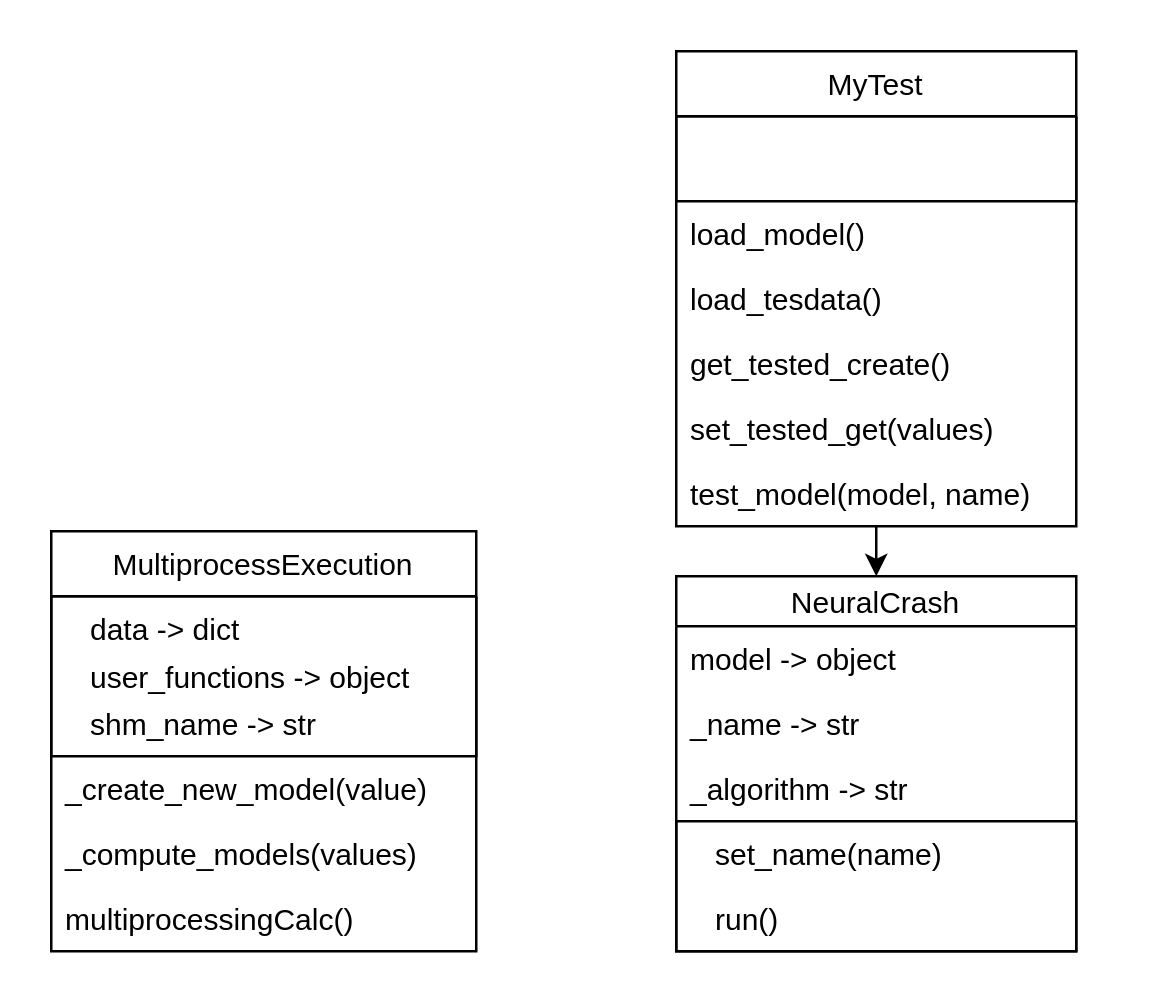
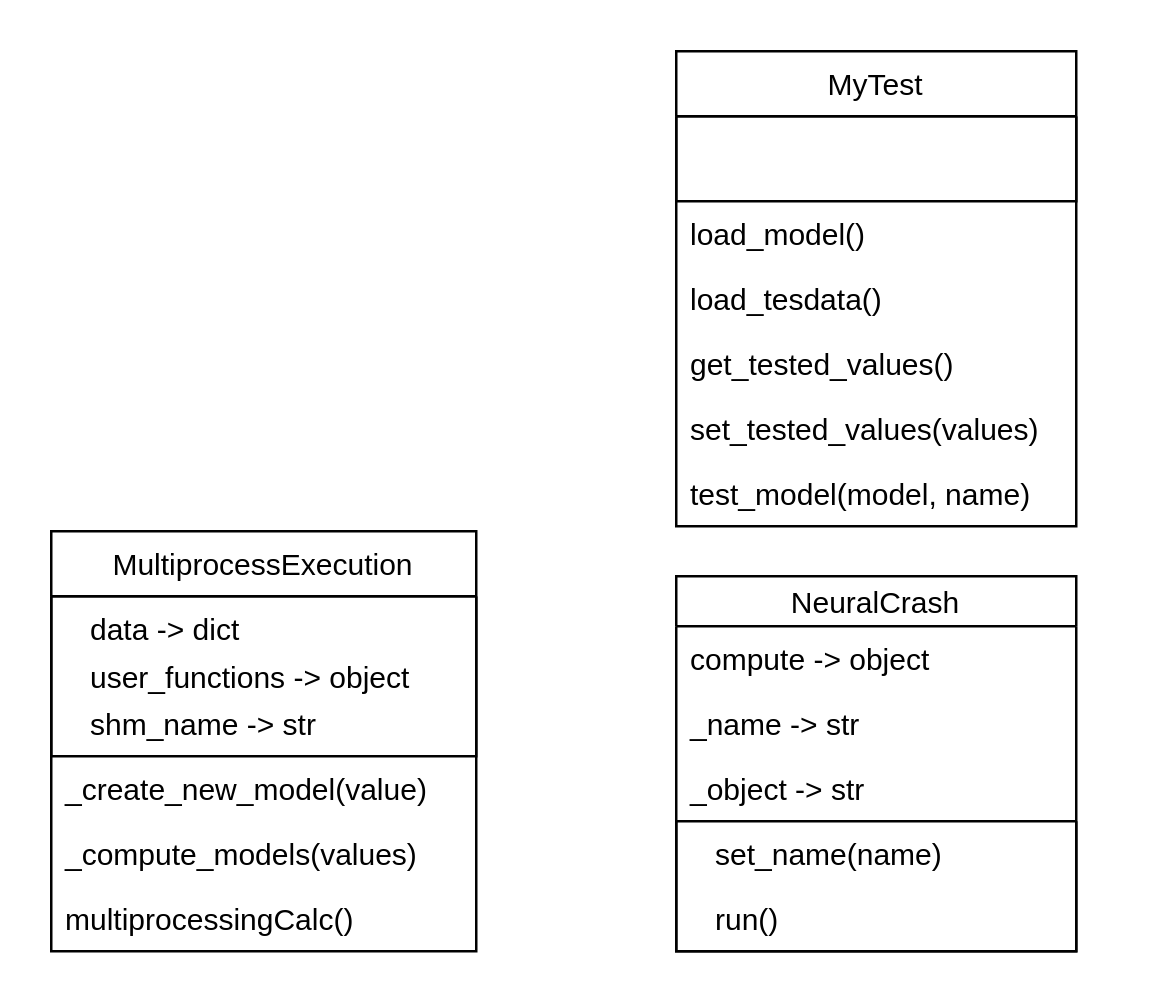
node "get_tested_create()": label "get_tested_create()" -> "get_tested_values()"
node "set_tested_get(values)": label "set_tested_get(values)" -> "set_tested_values(values)"
edge "MyTest" -> "NeuralCrash": removed
node "model -> object": label "model -> object" -> "compute -> object"
node "_algorithm -> str": label "_algorithm -> str" -> "_object -> str"
